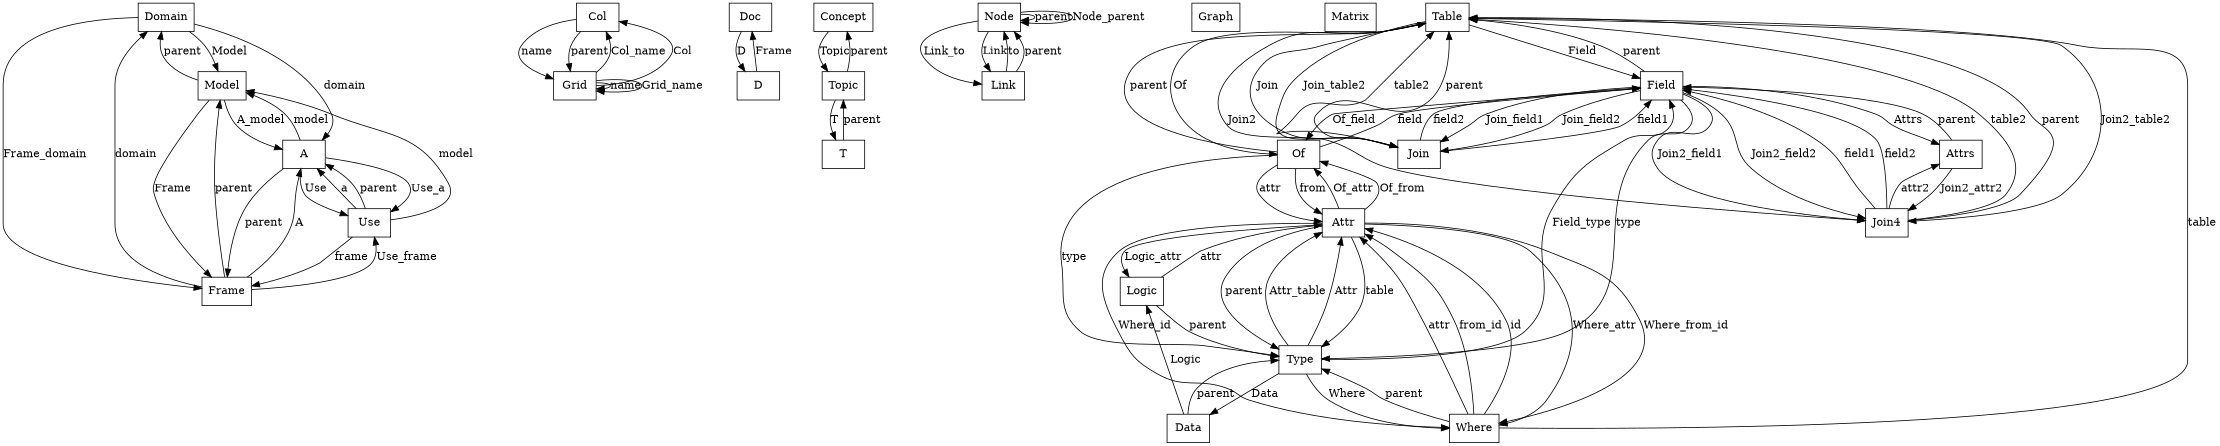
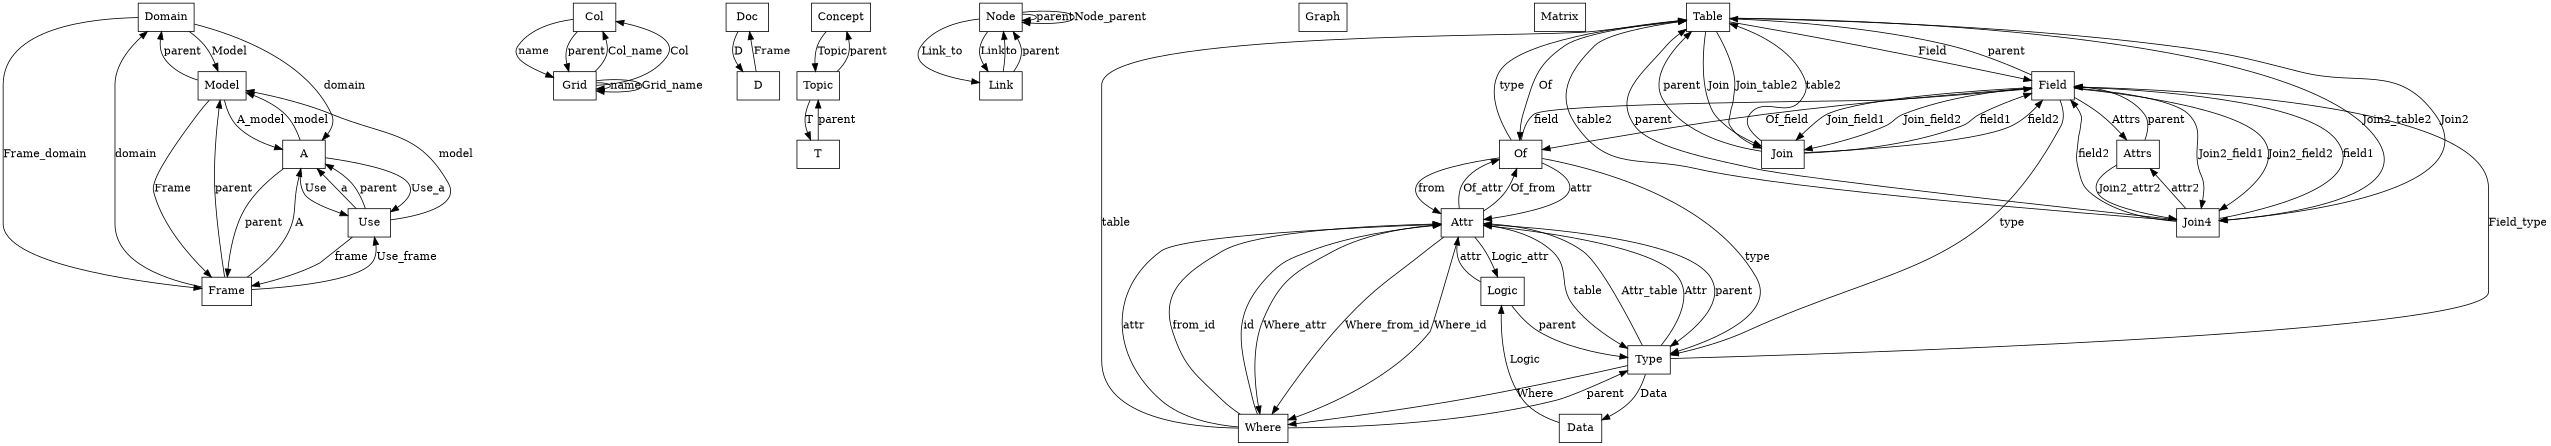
edge "Of" -> "Table": label "parent" -> "type"
edge "Data" -> "Type": removed, label "parent"
